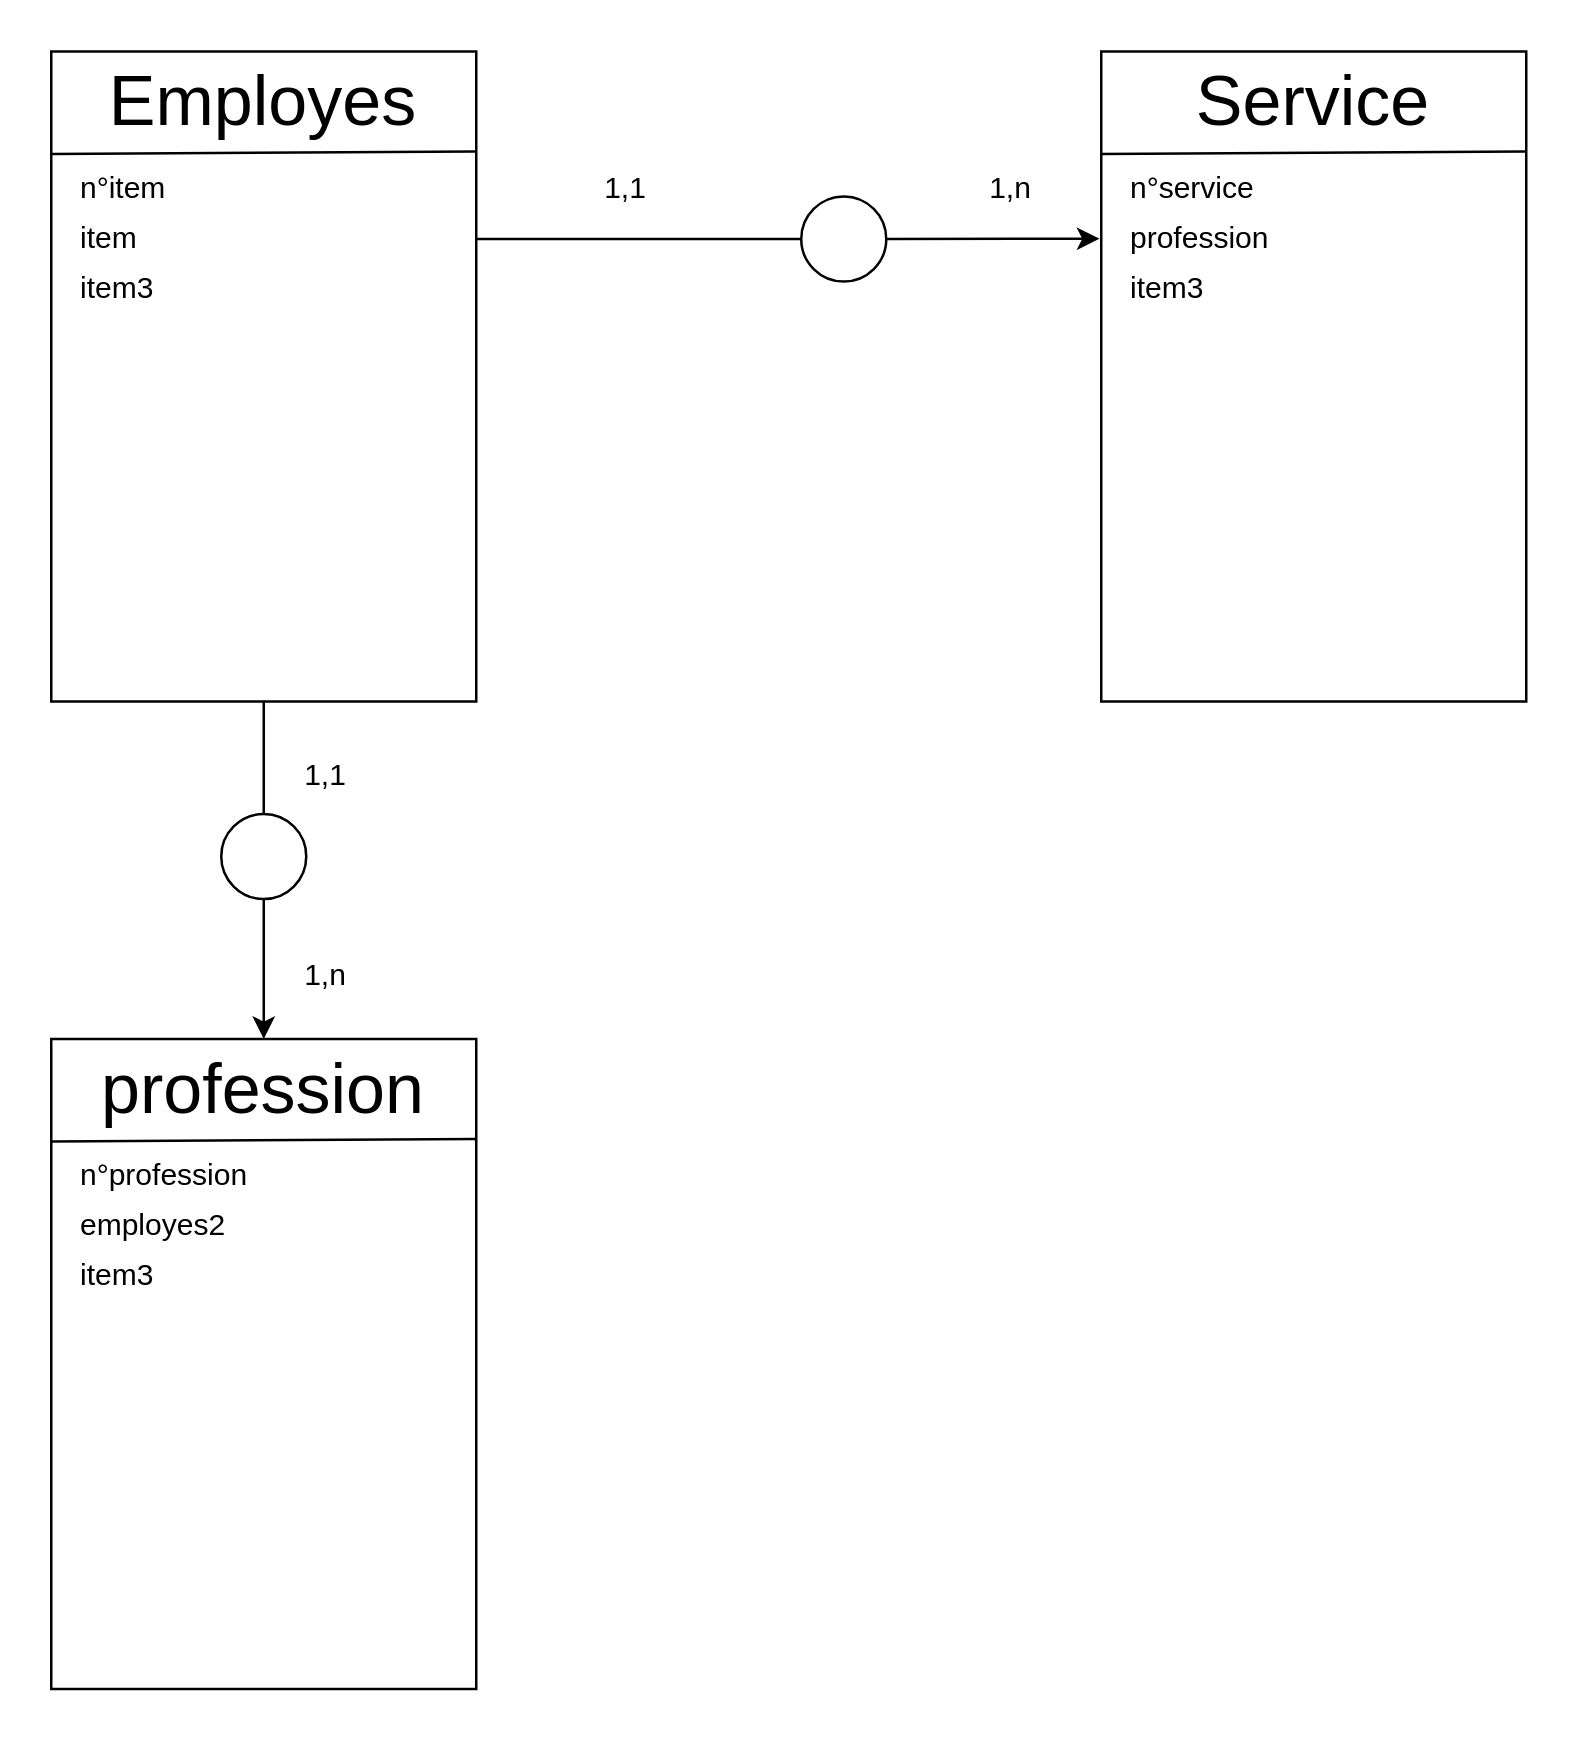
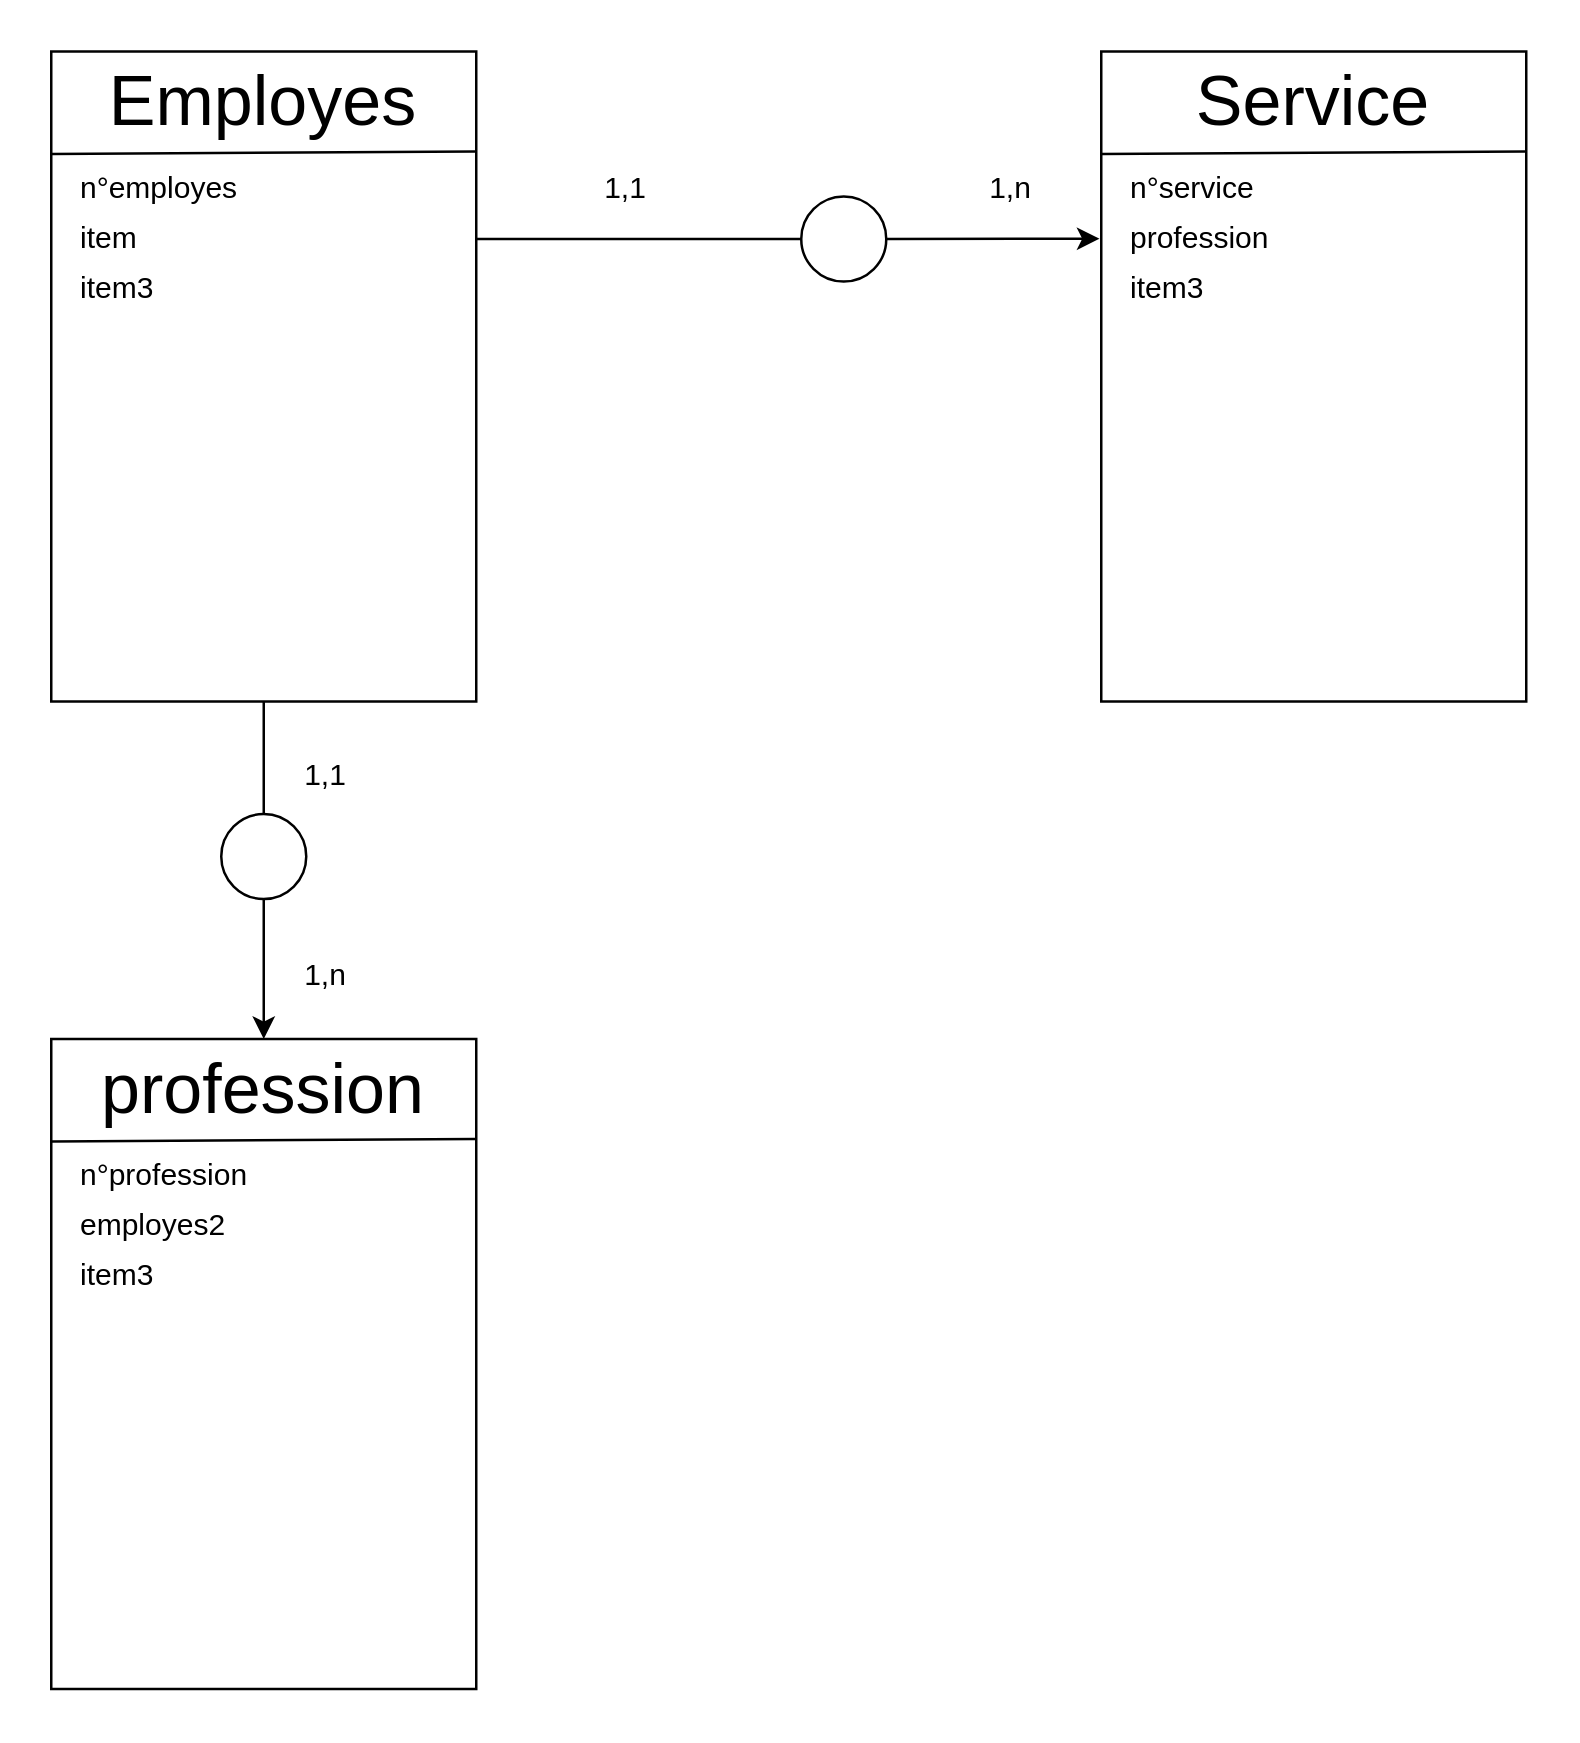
node "n°item": label "n°item" -> "n°employes"
